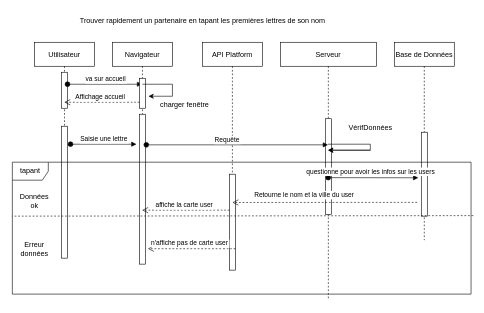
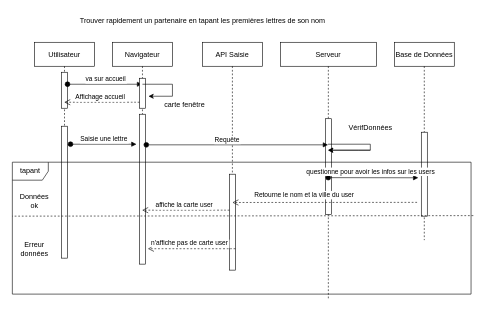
node "API Platform": label "API Platform" -> "API Saisie"
node "charger fenêtre": label "charger fenêtre" -> "carte fenêtre"
